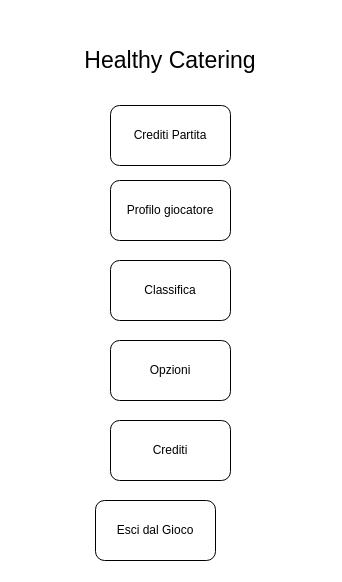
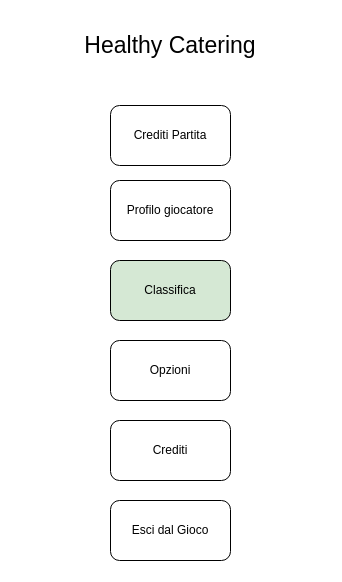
node "Healthy Catering": moved (171, 61) -> (171, 46)
node "Classifica": fillcolor #ffffff -> #d5e8d4
node "Esci dal Gioco": moved (156, 531) -> (171, 531)
